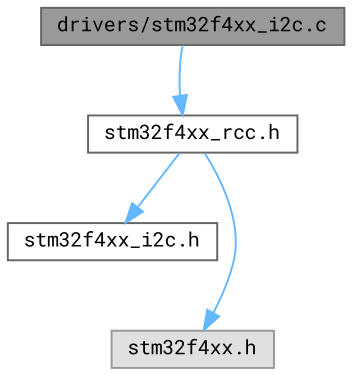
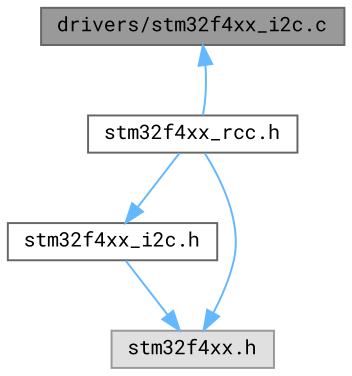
edge "drivers/stm32f4xx_i2c.c" -> "stm32f4xx_rcc.h": reversed
edge "stm32f4xx_i2c.h" -> "stm32f4xx.h": added
